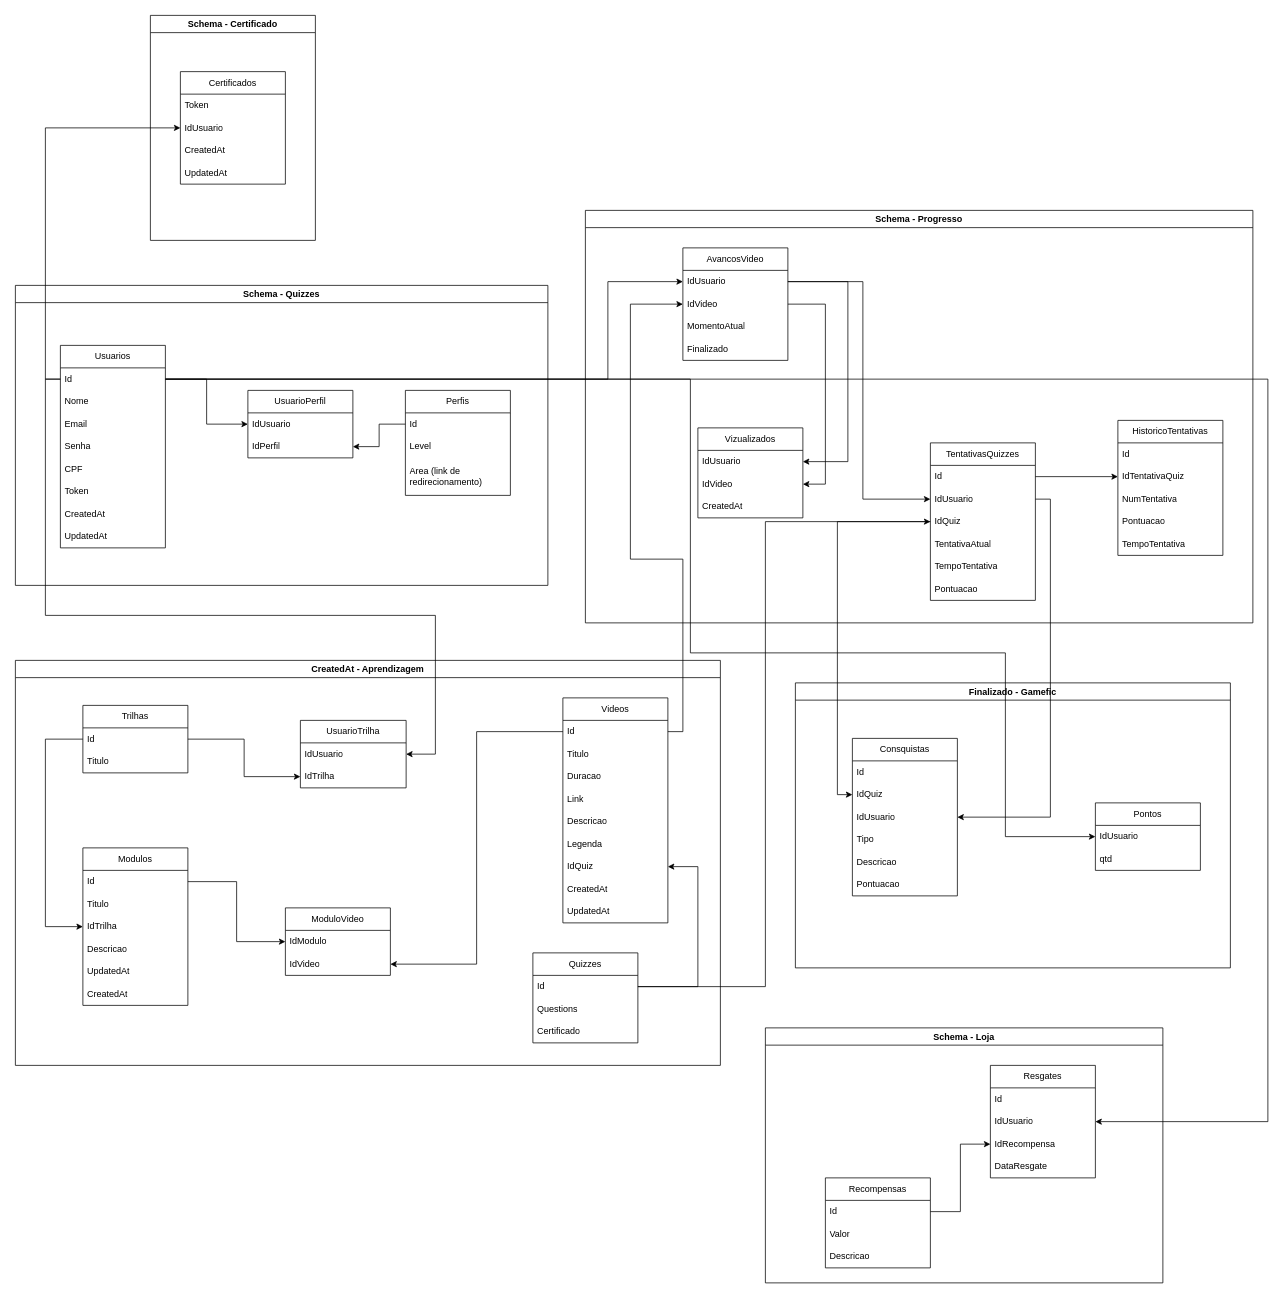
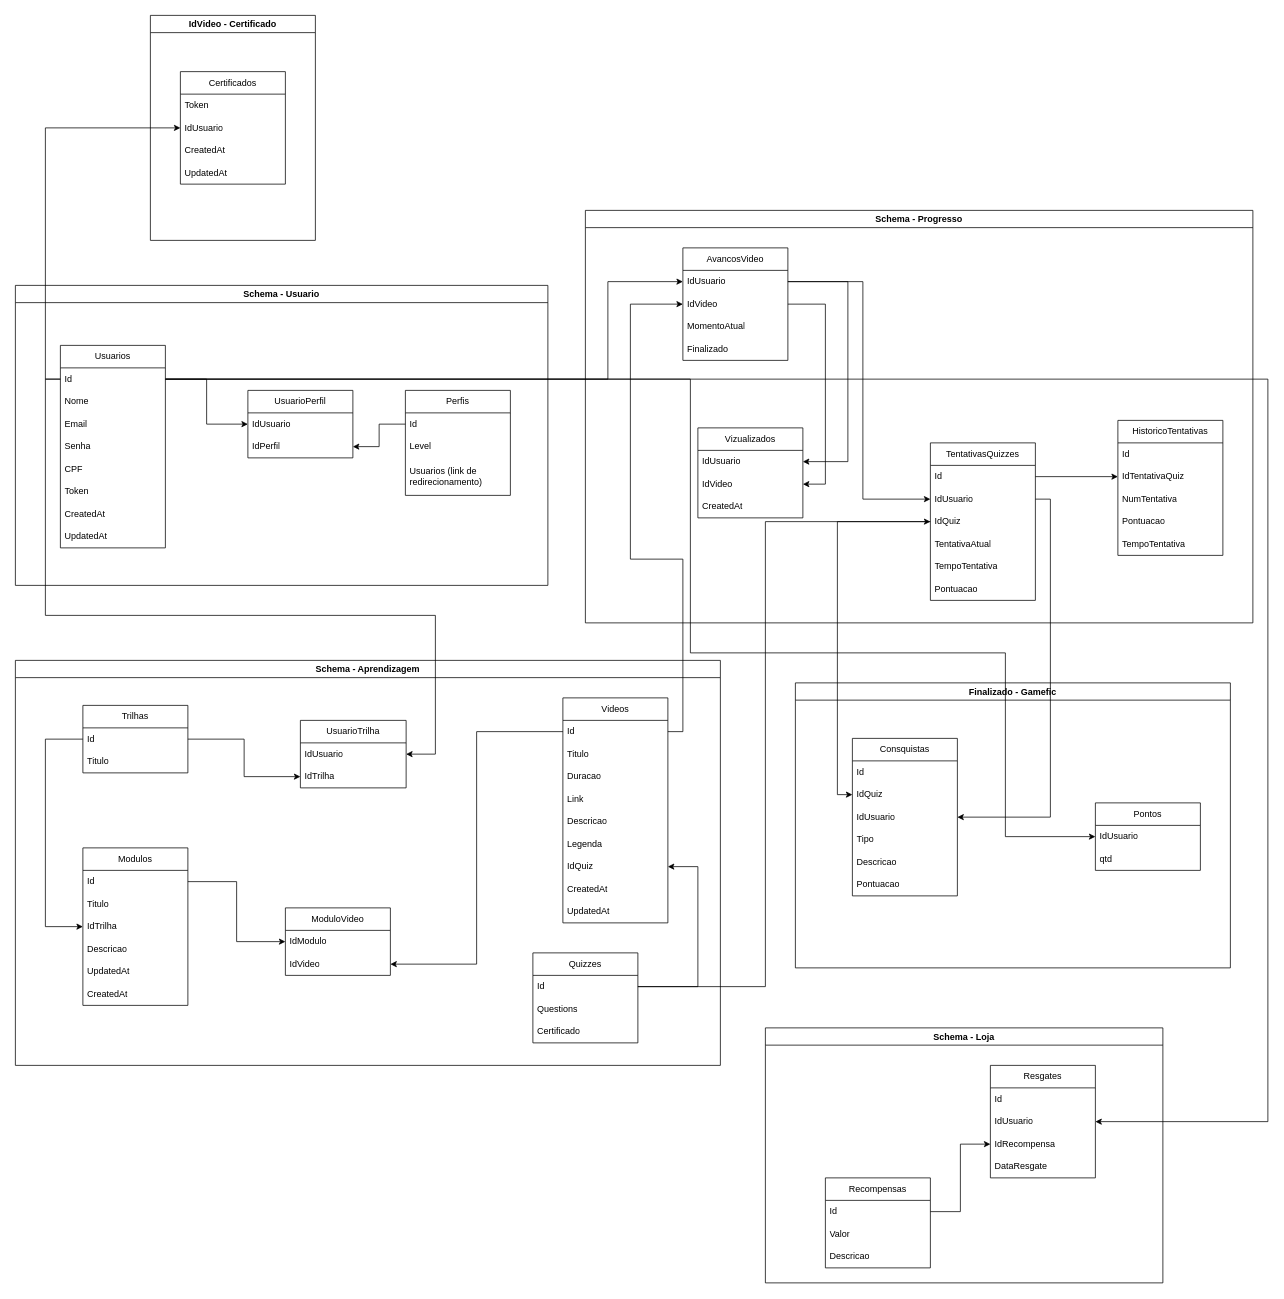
node "Schema - Certificado": label "Schema - Certificado" -> "IdVideo - Certificado"
node "Schema - Quizzes": label "Schema - Quizzes" -> "Schema - Usuario"
node "Area (link de redirecionamento)": label "Area (link de redirecionamento)" -> "Usuarios (link de redirecionamento)"
node "CreatedAt - Aprendizagem": label "CreatedAt - Aprendizagem" -> "Schema - Aprendizagem"
